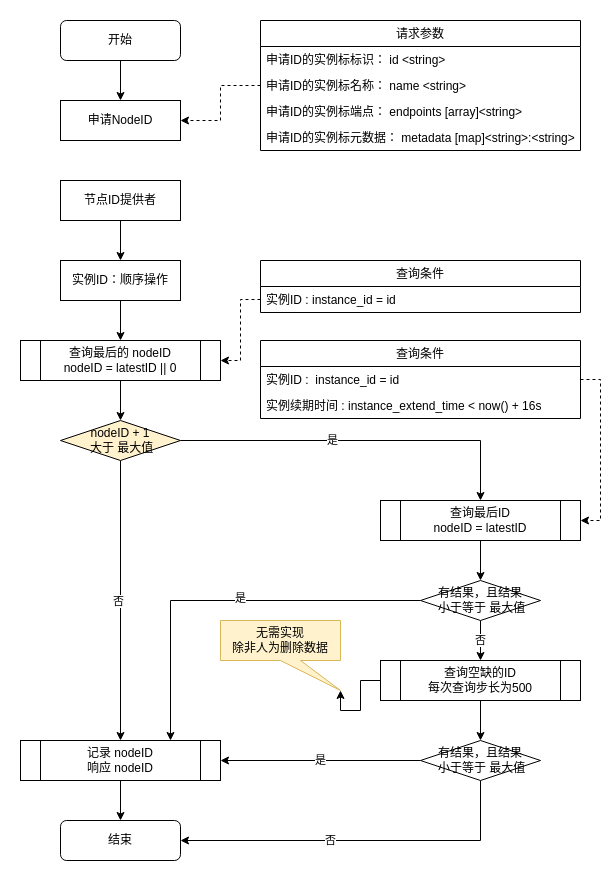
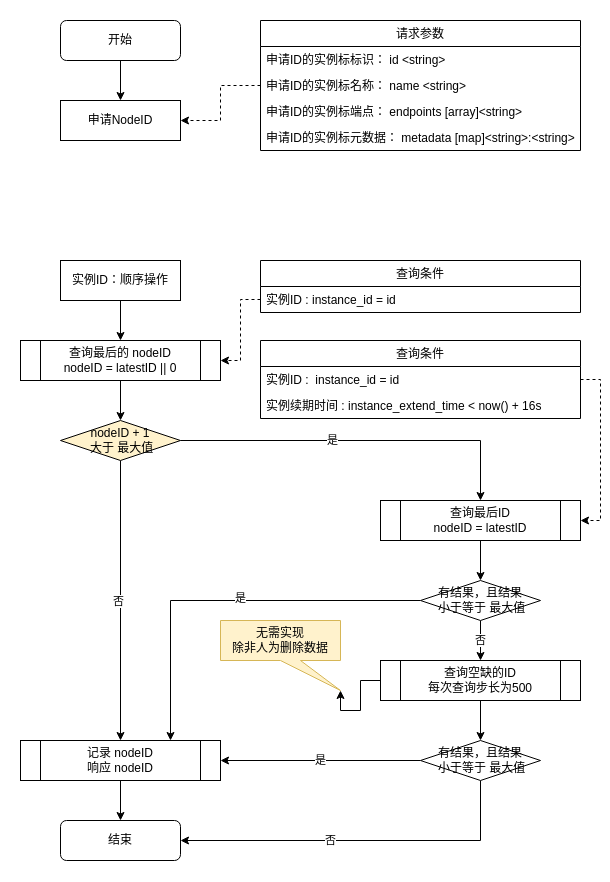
node "节点ID提供者": removed
edge "节点ID提供者" -> "实例ID：顺序操作": removed
